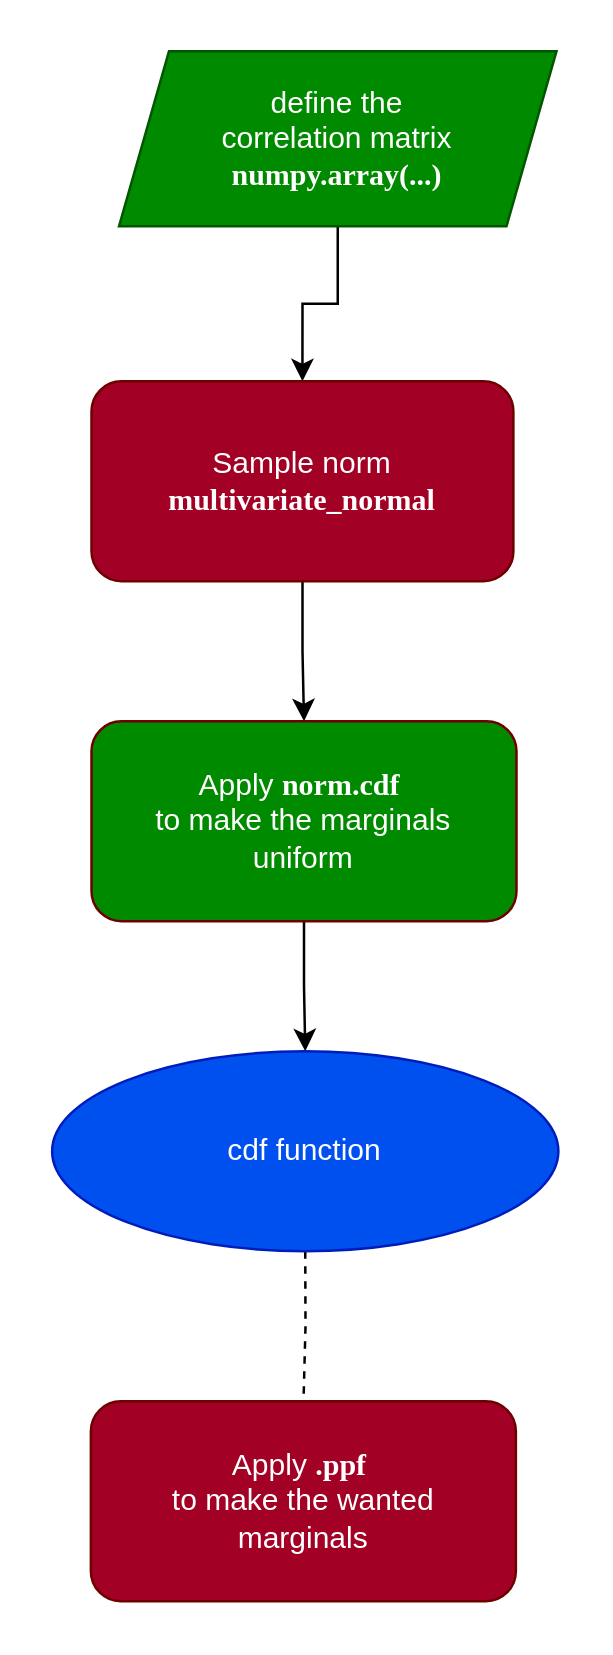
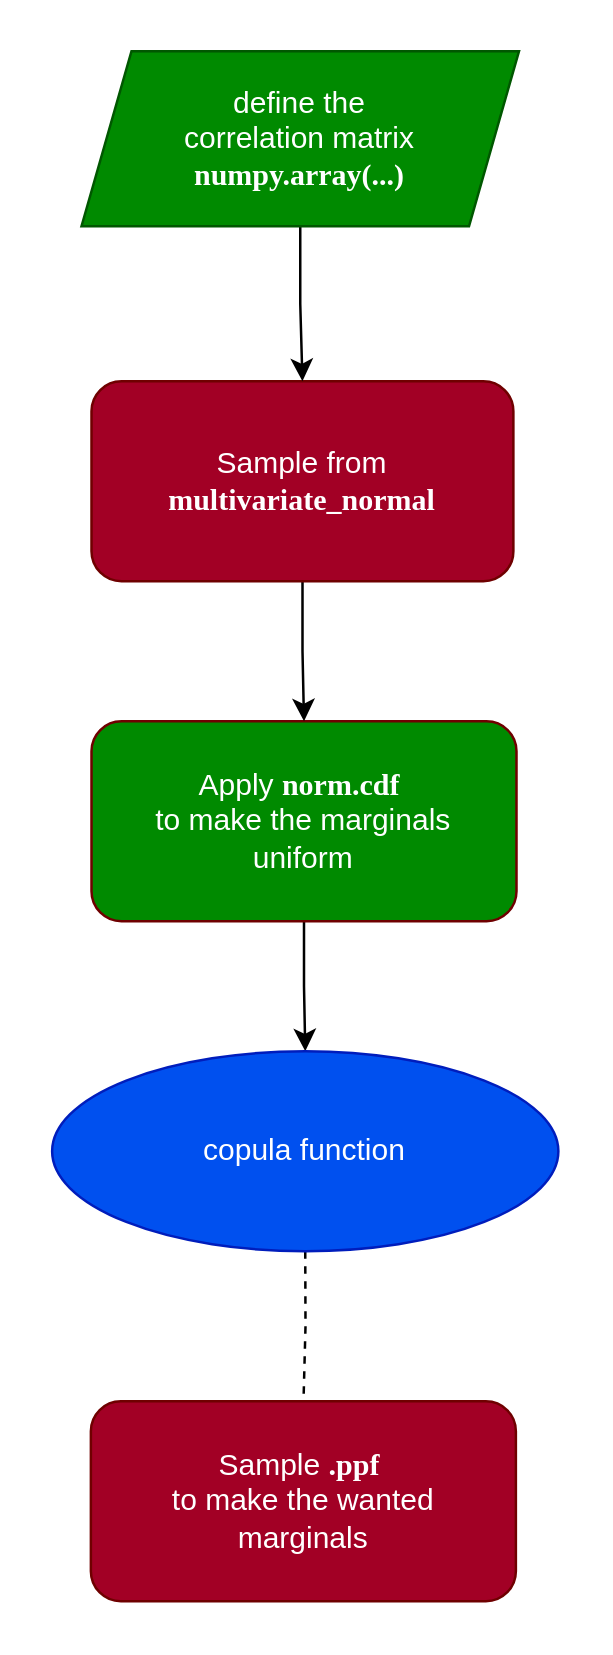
node "define the correlation matrix numpy.array(...)": moved (338, 139) -> (300, 139)
node "Sample norm multivariate_normal": label "Sample norm multivariate_normal" -> "Sample from multivariate_normal"
node "cdf function": label "cdf function" -> "copula function"
node "Apply .ppf to make the wanted marginals": label "Apply .ppf to make the wanted marginals" -> "Sample .ppf to make the wanted marginals"
